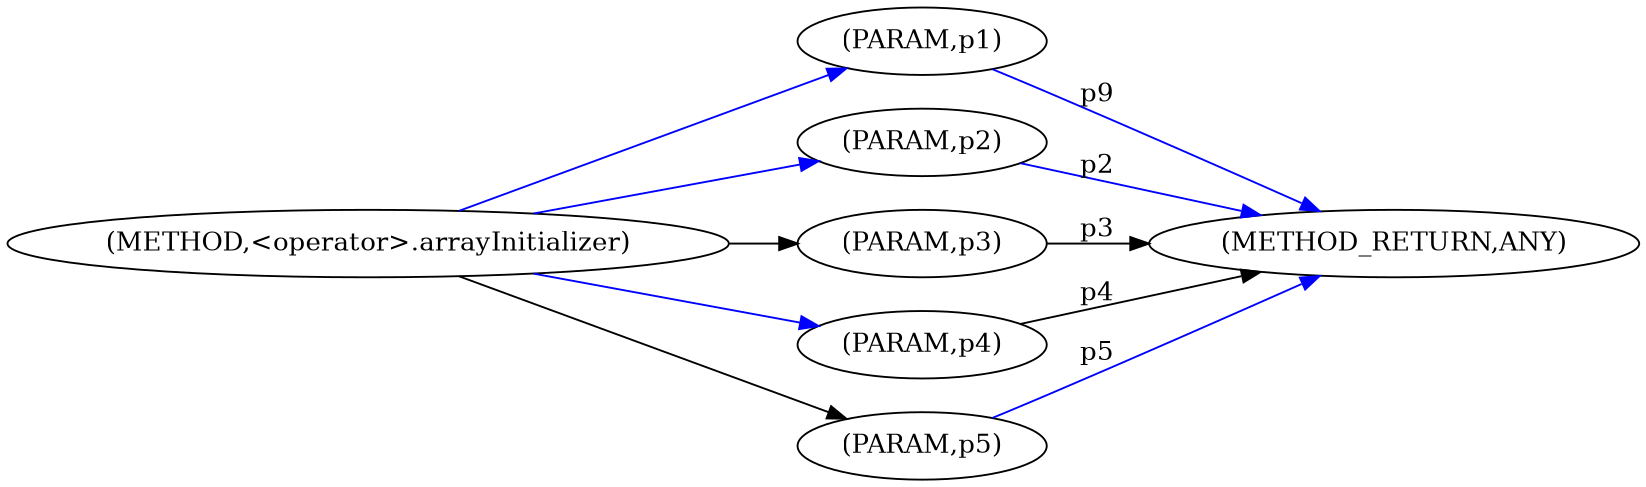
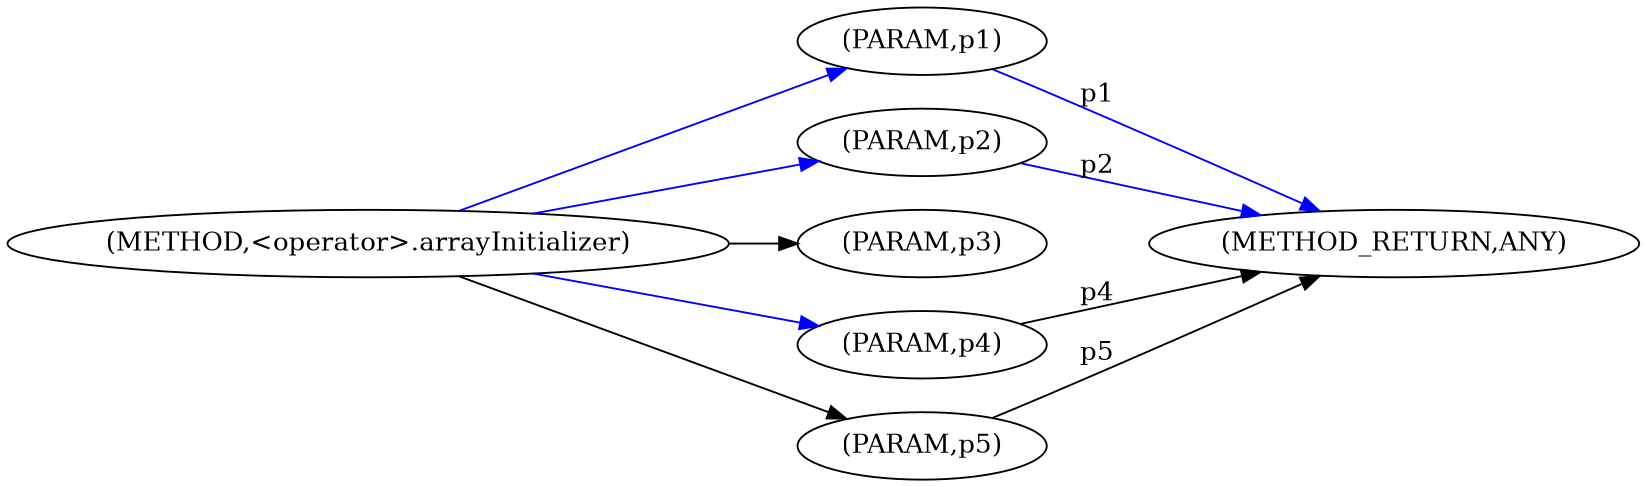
edge "(PARAM,p1)" -> "(METHOD_RETURN,ANY)": label "p9" -> "p1"
edge "(PARAM,p3)" -> "(METHOD_RETURN,ANY)": removed, label "p3"
edge "(PARAM,p5)" -> "(METHOD_RETURN,ANY)": color blue -> black
